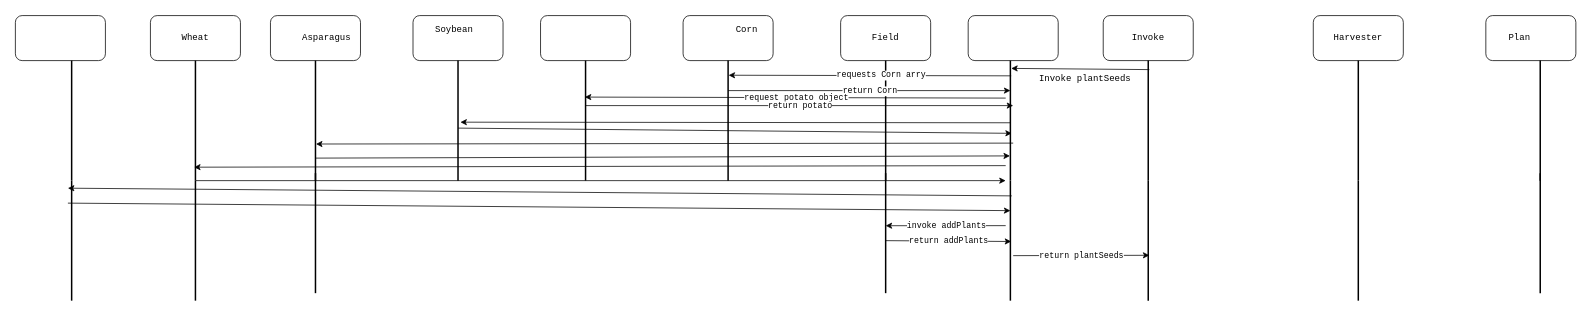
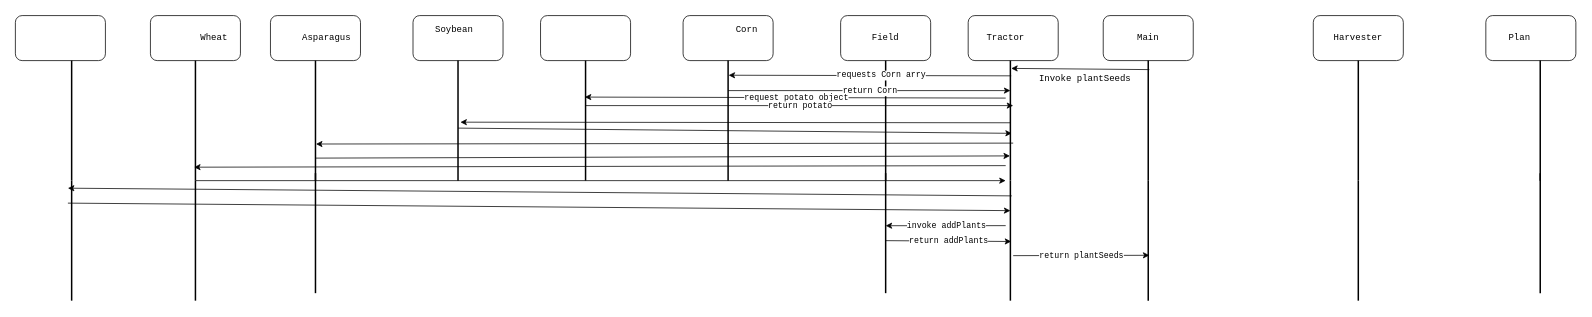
node "Wheat": moved (195, 38) -> (214, 38)
node "Tractor": added
node "Invoke": label "Invoke" -> "Main"
